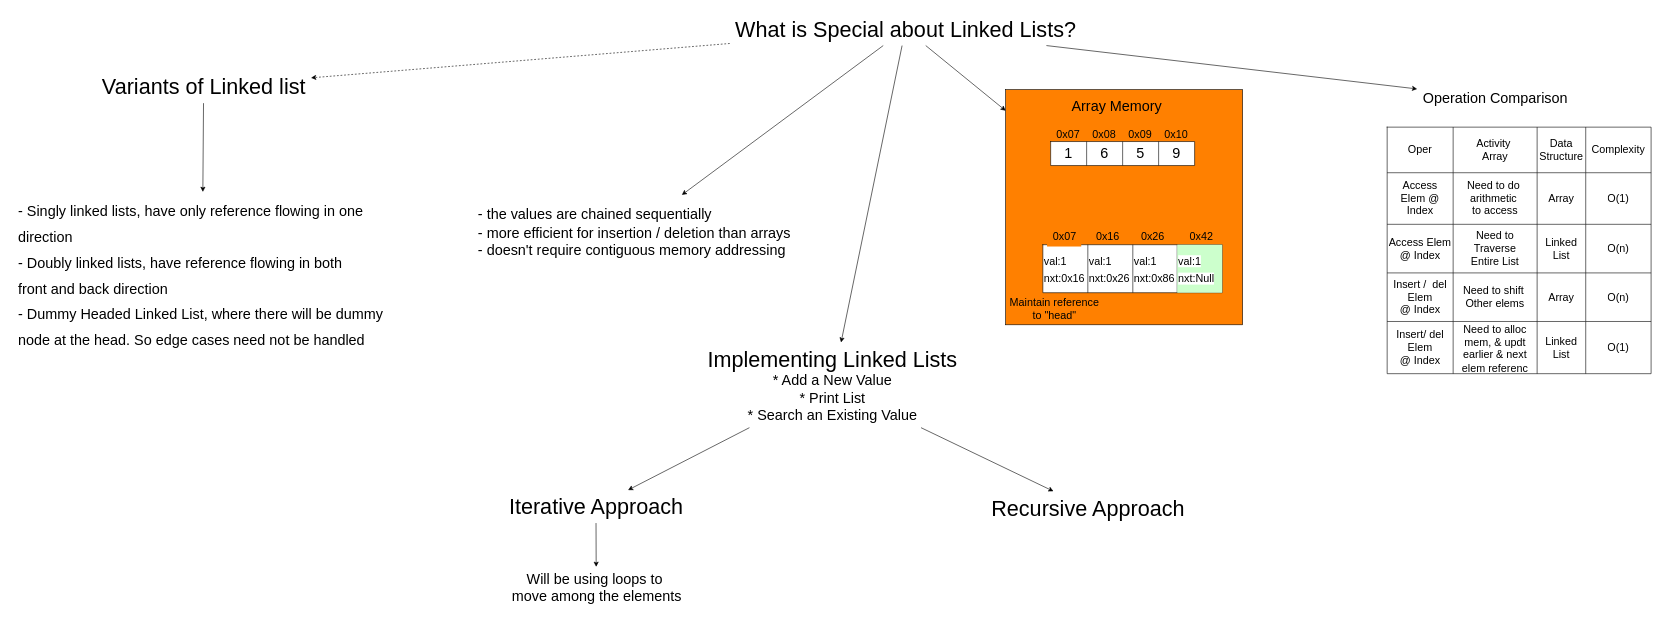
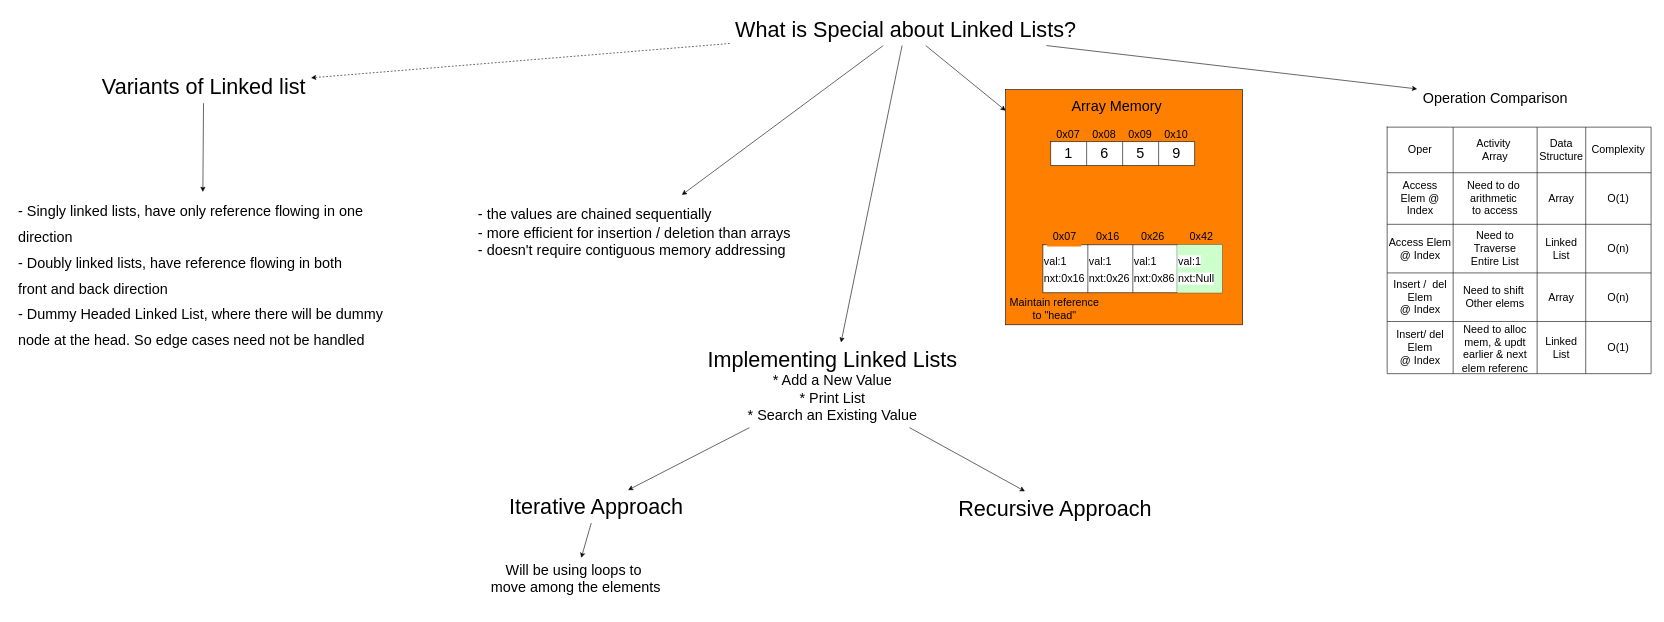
node "Recursive Approach": moved (1088, 508) -> (1055, 508)
node "Will be using loops to move among the elements": moved (596, 588) -> (575, 579)
